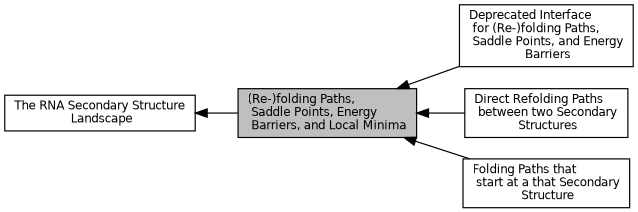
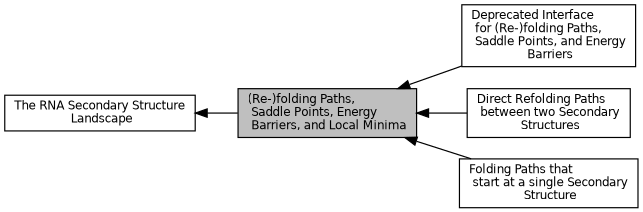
node "Folding Paths that start at a that Secondary Structure": label "Folding Paths that start at a that Secondary Structure" -> "Folding Paths that start at a single Secondary Structure"
